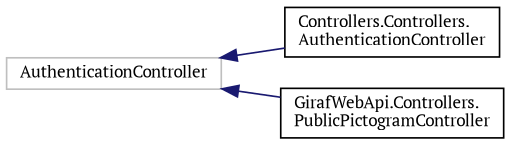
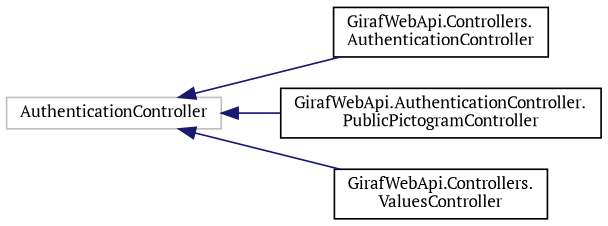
node "Controllers.Controllers. AuthenticationController": label "Controllers.Controllers. AuthenticationController" -> "GirafWebApi.Controllers. AuthenticationController"
node "GirafWebApi.Controllers. PublicPictogramController": label "GirafWebApi.Controllers. PublicPictogramController" -> "GirafWebApi.AuthenticationController. PublicPictogramController"
node "GirafWebApi.Controllers. ValuesController": added
